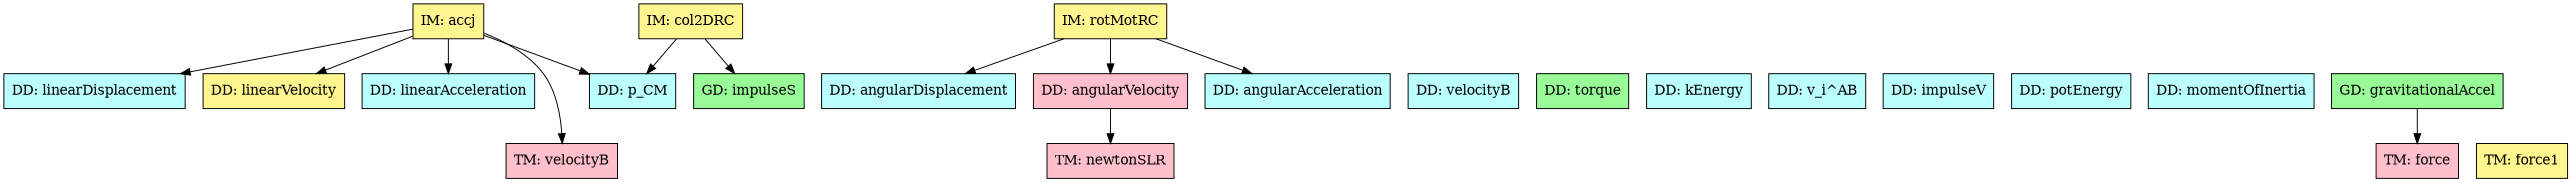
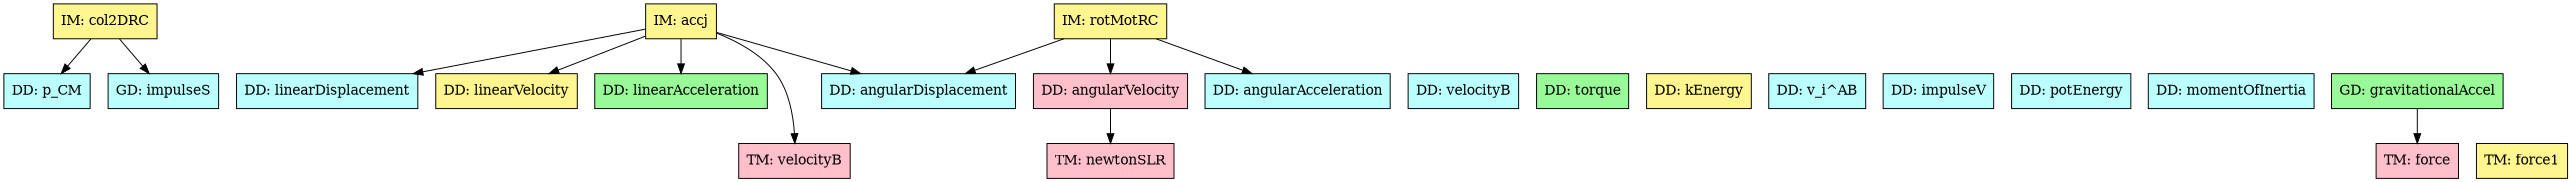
edge "IM: accj" -> "DD: p_CM": now "IM: accj" -> "DD: angularDisplacement"
node "DD: linearAcceleration": fillcolor paleturquoise1 -> palegreen
node "GD: impulseS": fillcolor palegreen -> paleturquoise1
node "DD: kEnergy": fillcolor paleturquoise1 -> khaki1
